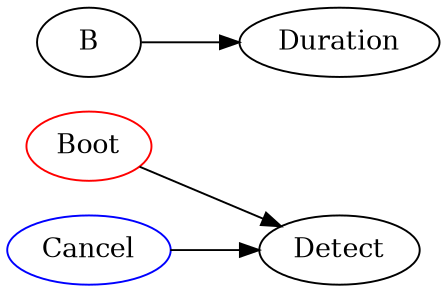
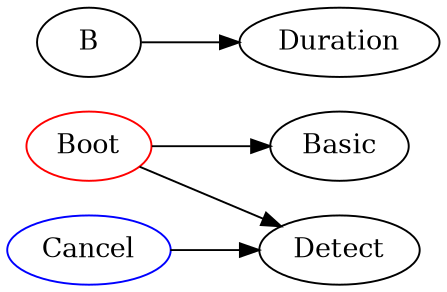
node "Basic": added
